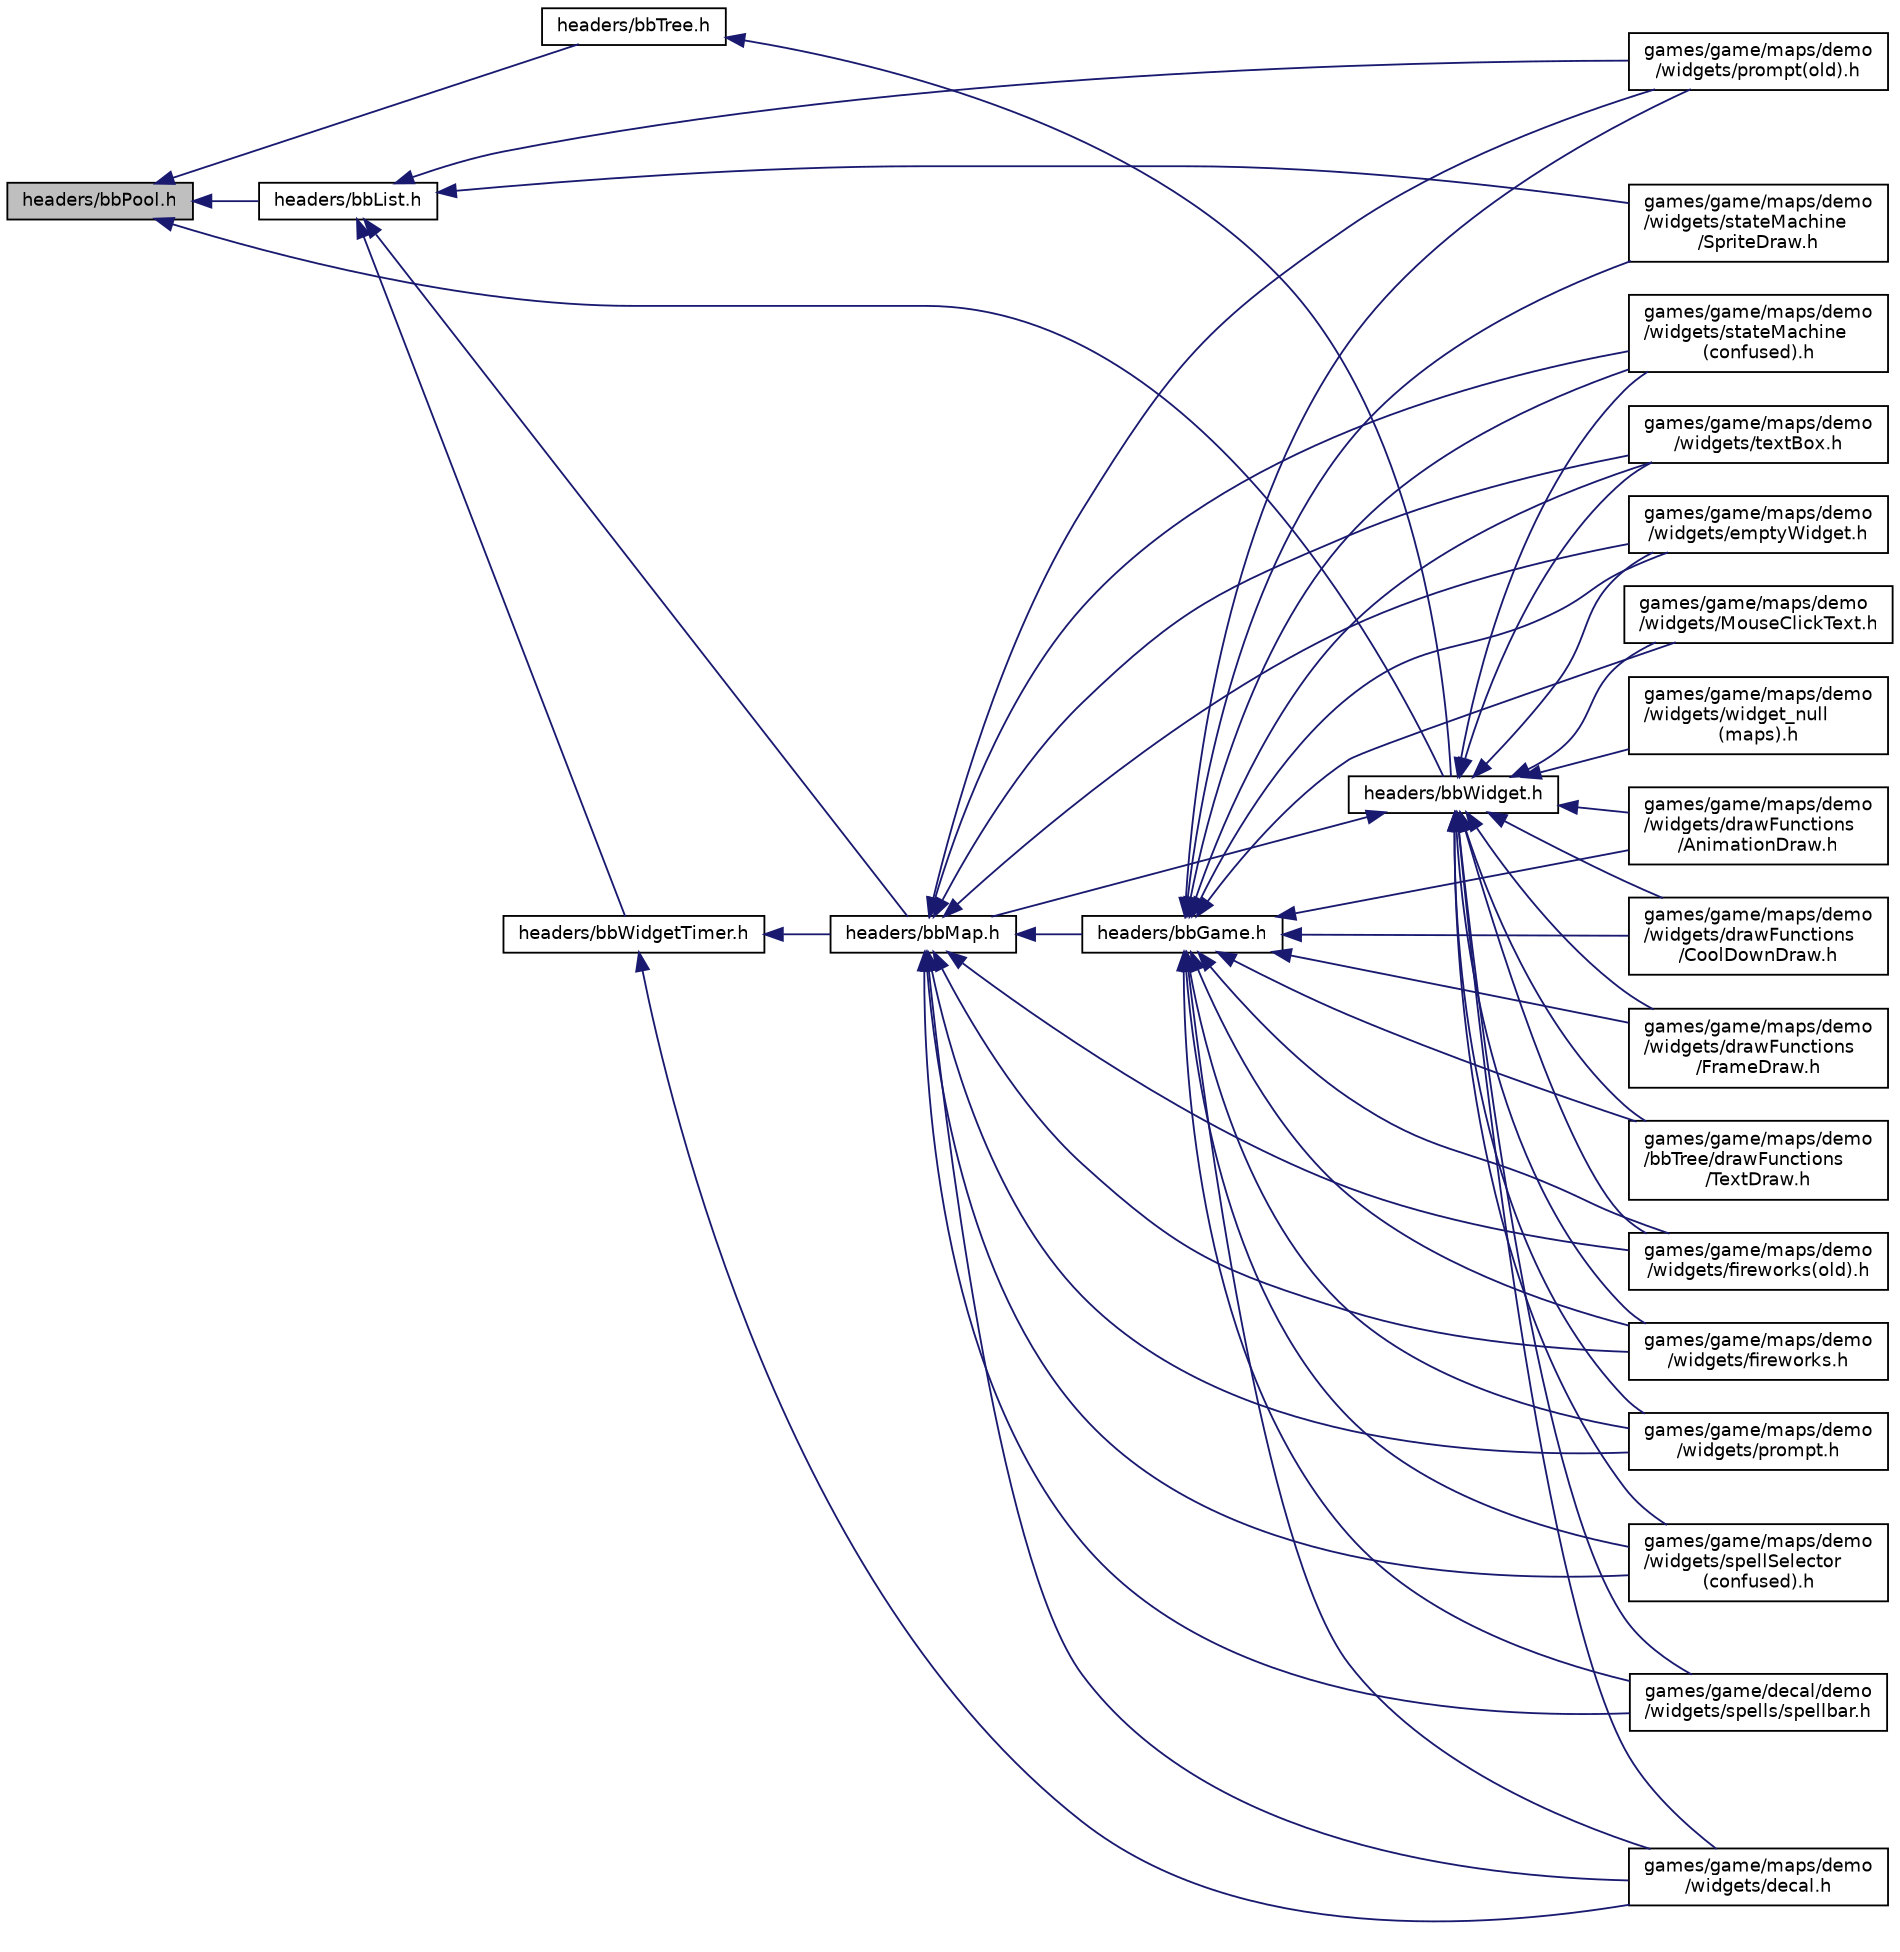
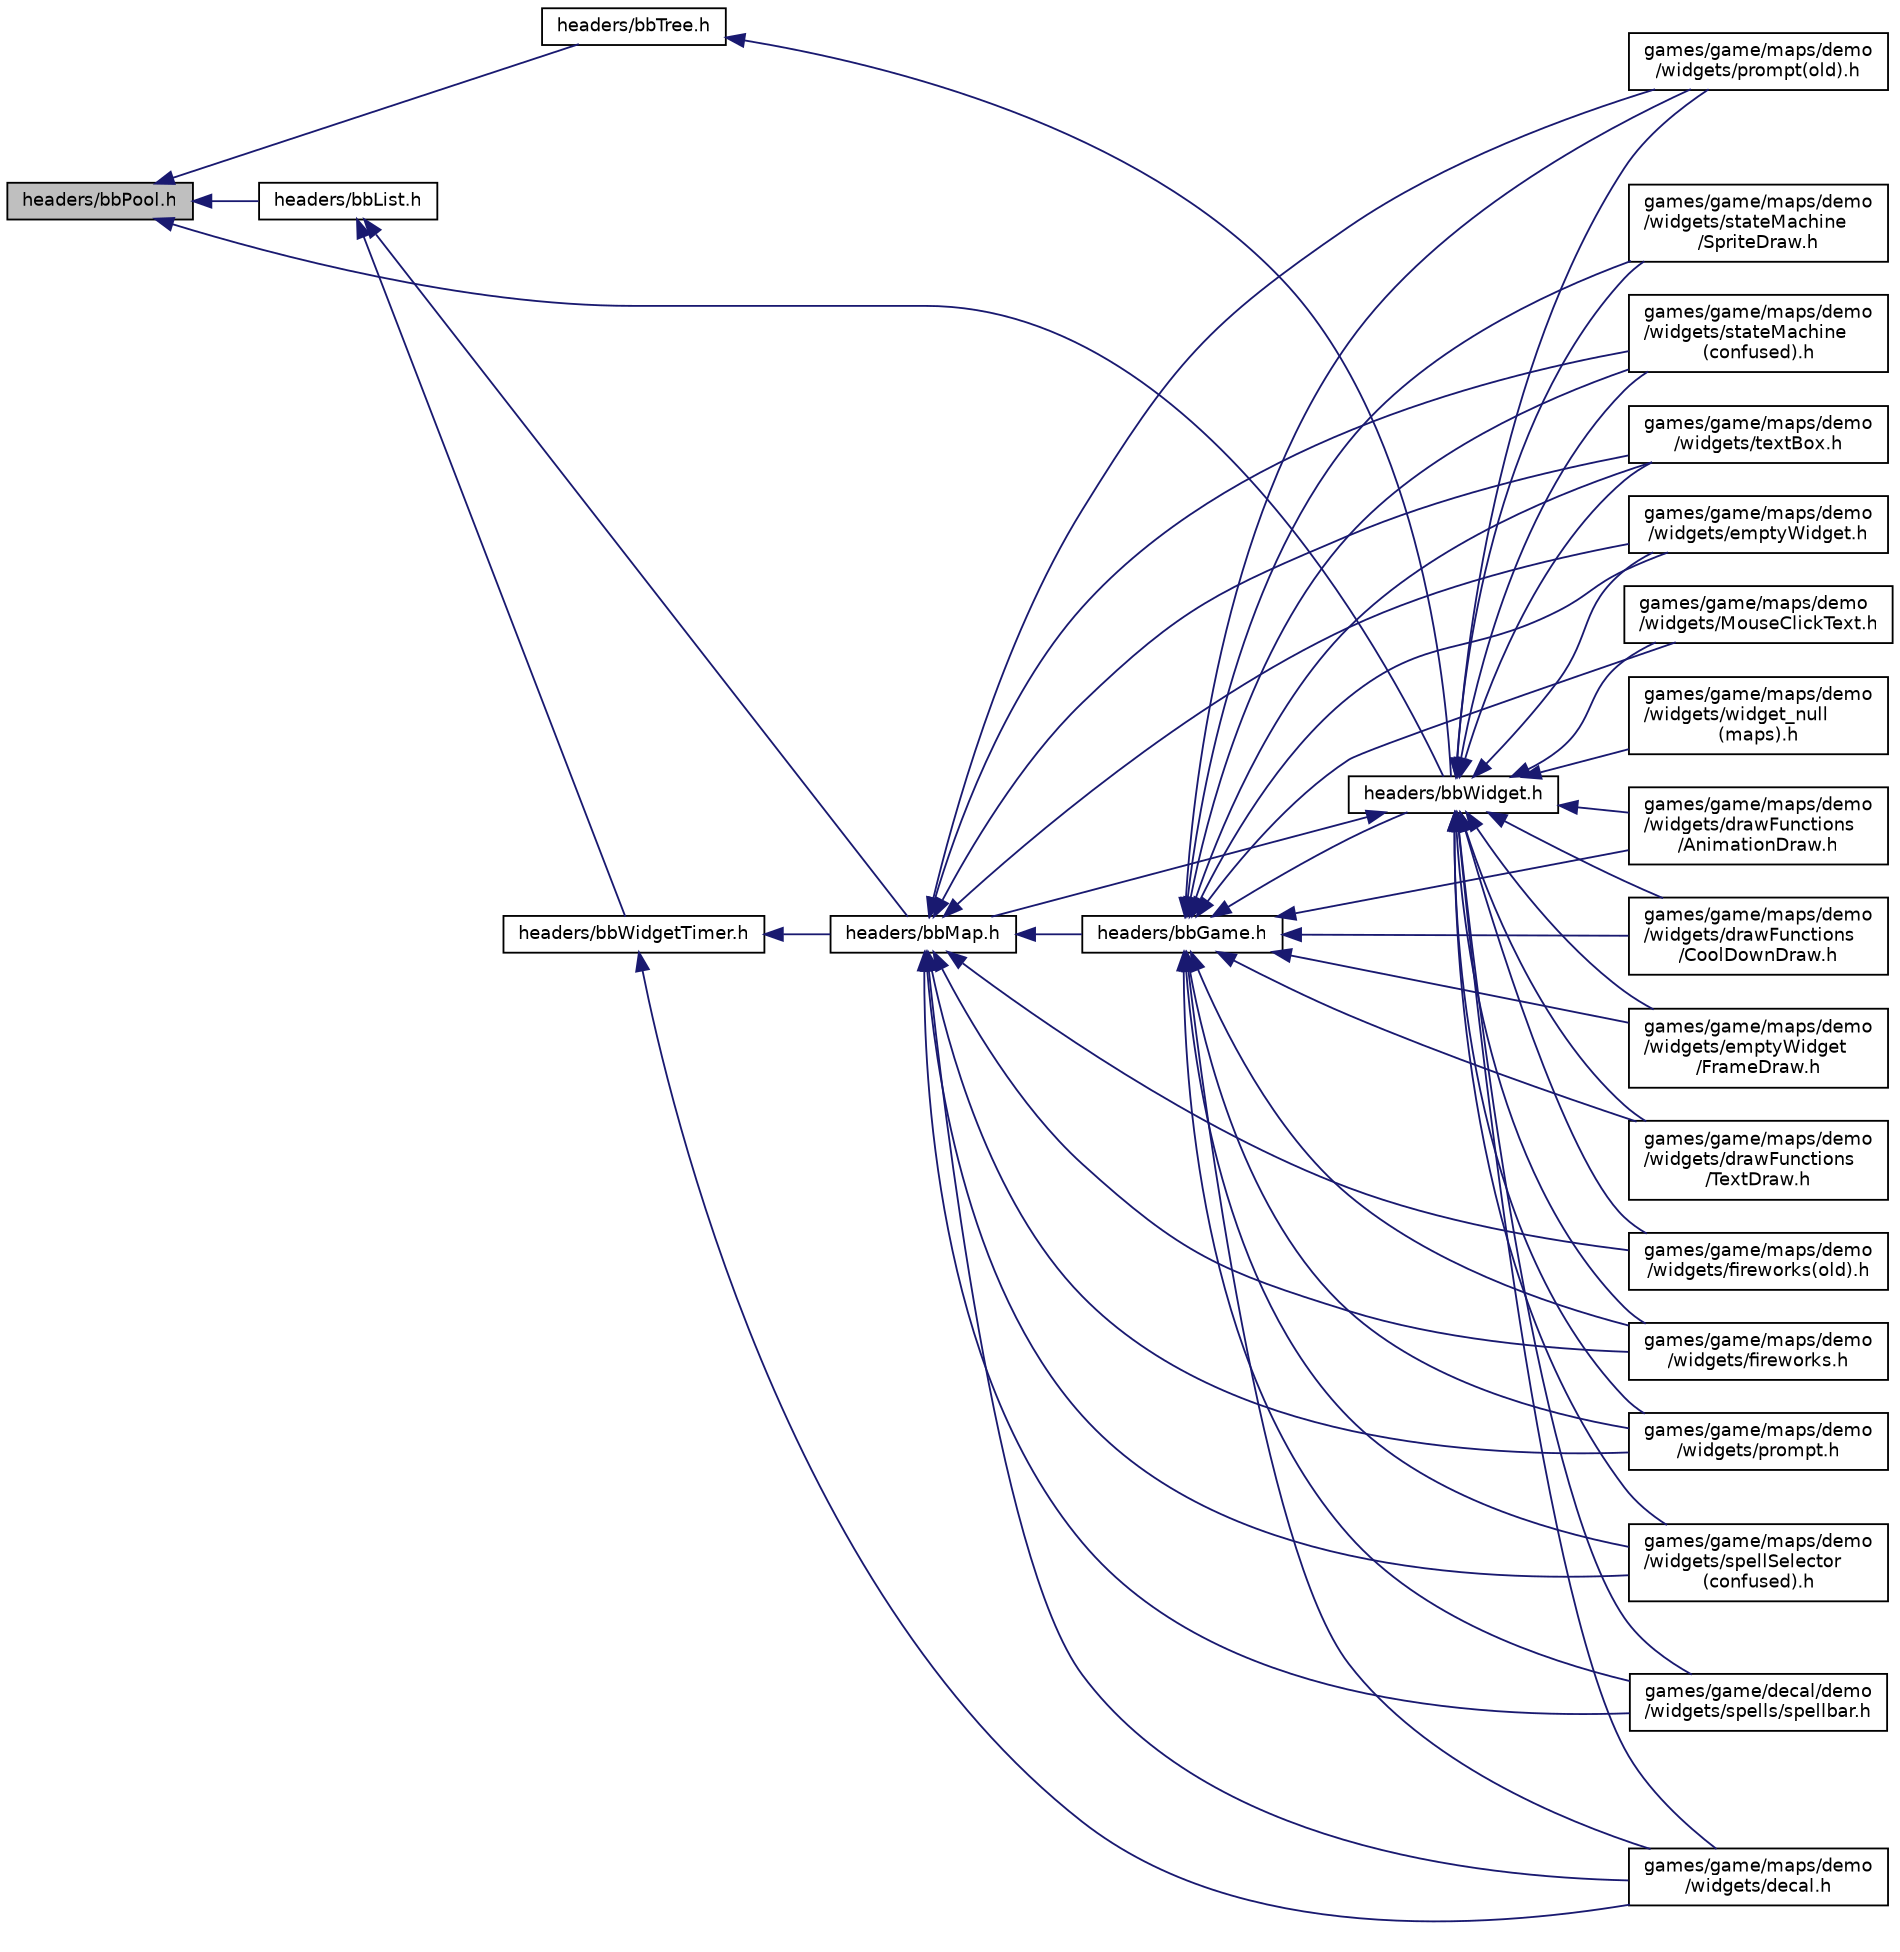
edge "games/game/maps/demo /widgets/prompt(old).h" -> "headers/bbList.h": now "games/game/maps/demo /widgets/prompt(old).h" -> "headers/bbWidget.h"
edge "games/game/maps/demo /widgets/stateMachine /SpriteDraw.h" -> "headers/bbList.h": now "games/game/maps/demo /widgets/stateMachine /SpriteDraw.h" -> "headers/bbWidget.h"
node "games/game/maps/demo /widgets/drawFunctions /FrameDraw.h": label "games/game/maps/demo /widgets/drawFunctions /FrameDraw.h" -> "games/game/maps/demo /widgets/emptyWidget /FrameDraw.h"
edge "games/game/maps/demo /widgets/fireworks(old).h" -> "headers/bbGame.h": now "headers/bbWidget.h" -> "headers/bbGame.h"
node "games/game/maps/demo /bbTree/drawFunctions /TextDraw.h": label "games/game/maps/demo /bbTree/drawFunctions /TextDraw.h" -> "games/game/maps/demo /widgets/drawFunctions /TextDraw.h"
